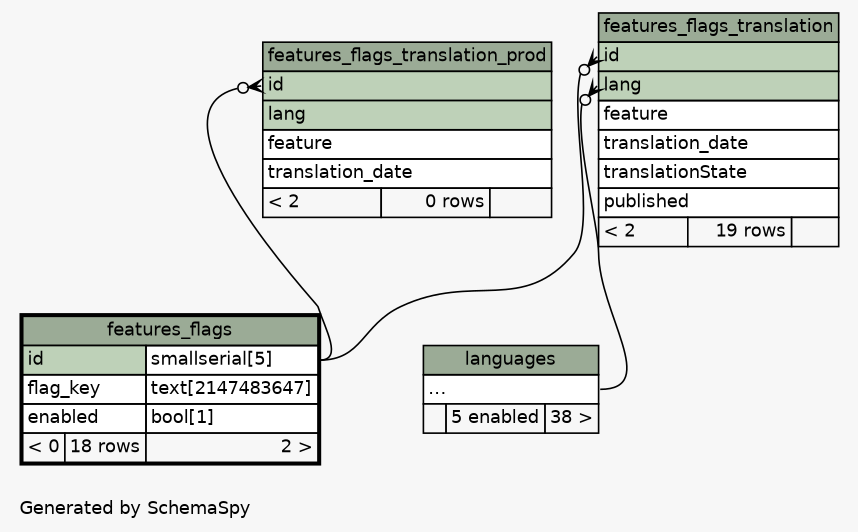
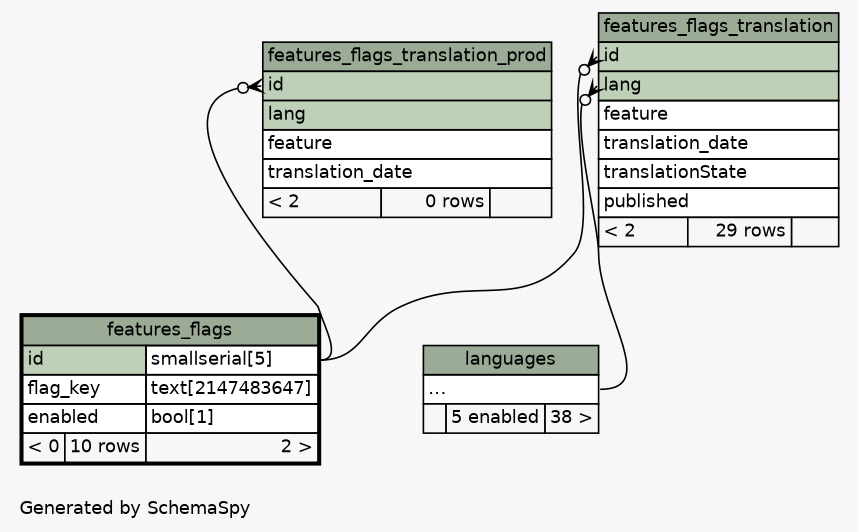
node "features_flags_translation": text "19 rows" -> "29 rows"
node "features_flags": text "18 rows" -> "10 rows"
